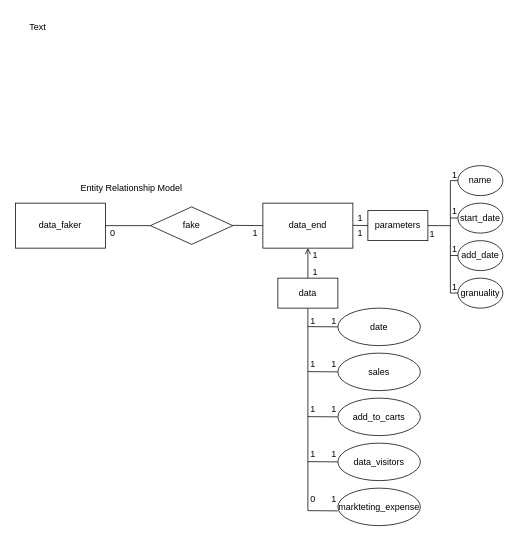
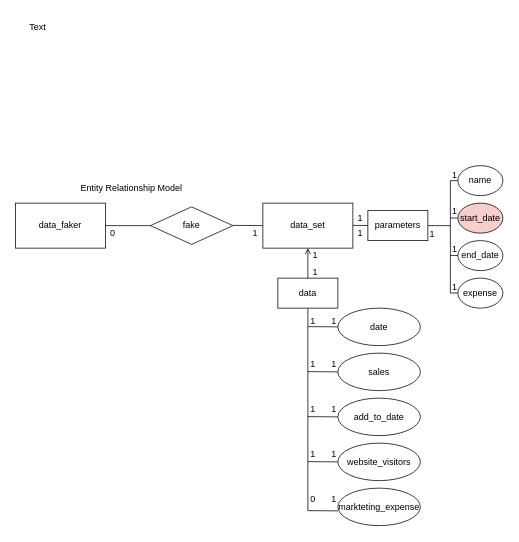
node "start_date": fillcolor #ffffff -> #f8cecc
node "data_end": label "data_end" -> "data_set"
node "add_date": label "add_date" -> "end_date"
node "granuality": label "granuality" -> "expense"
node "add_to_carts": label "add_to_carts" -> "add_to_date"
node "data_visitors": label "data_visitors" -> "website_visitors"
